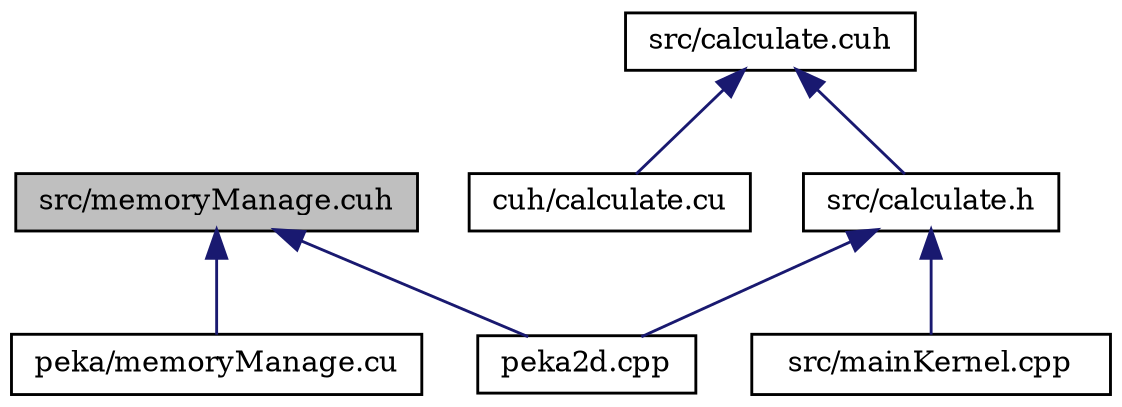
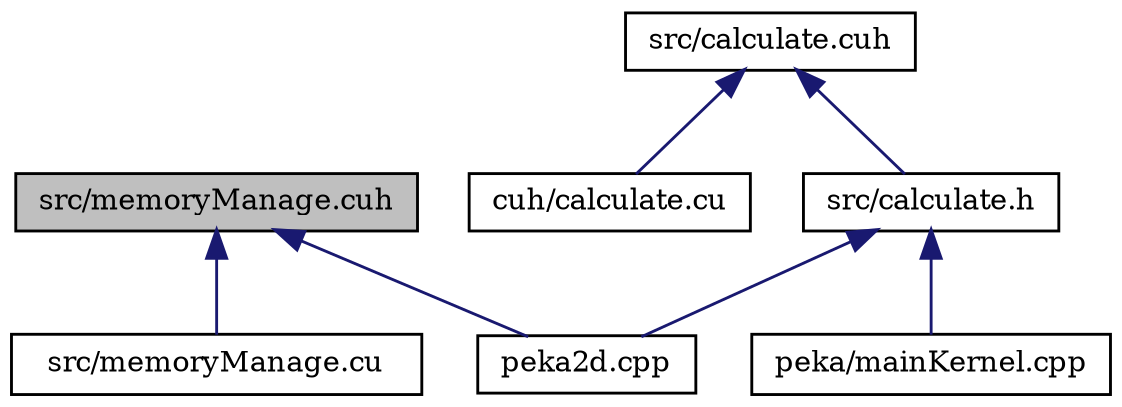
node "peka/memoryManage.cu": label "peka/memoryManage.cu" -> "src/memoryManage.cu"
node "src/mainKernel.cpp": label "src/mainKernel.cpp" -> "peka/mainKernel.cpp"
